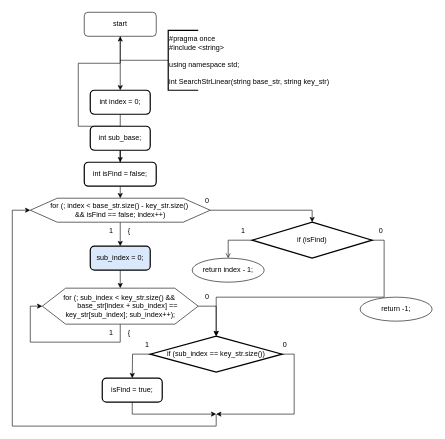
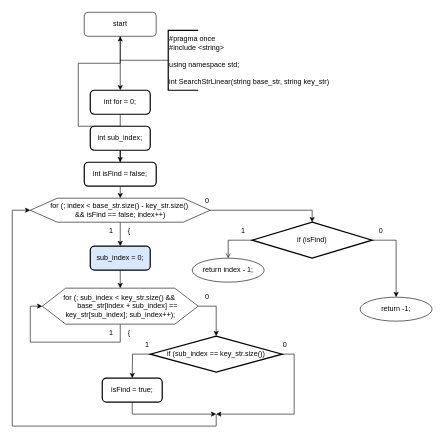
node "int index = 0;": label "int index = 0;" -> "int for = 0;"
node "int sub_base;": label "int sub_base;" -> "int sub_index;"
edge "if (isFind)" -> "if (sub_index == key_str.size())": now "if (isFind)" -> "return -1;"
